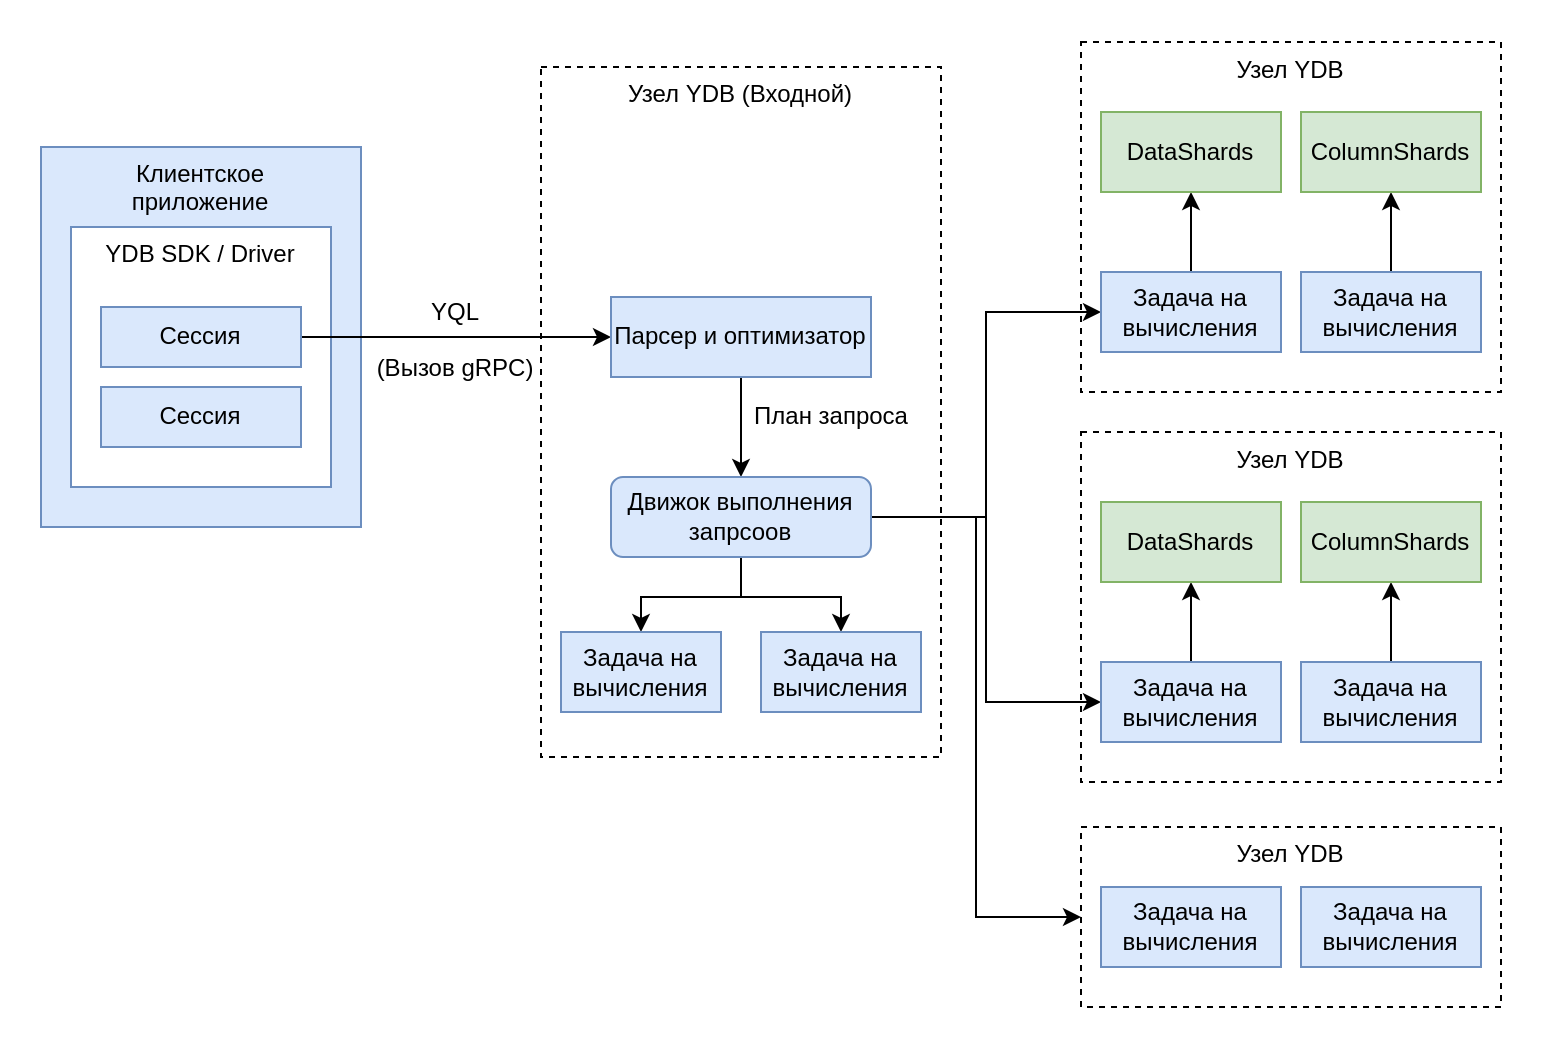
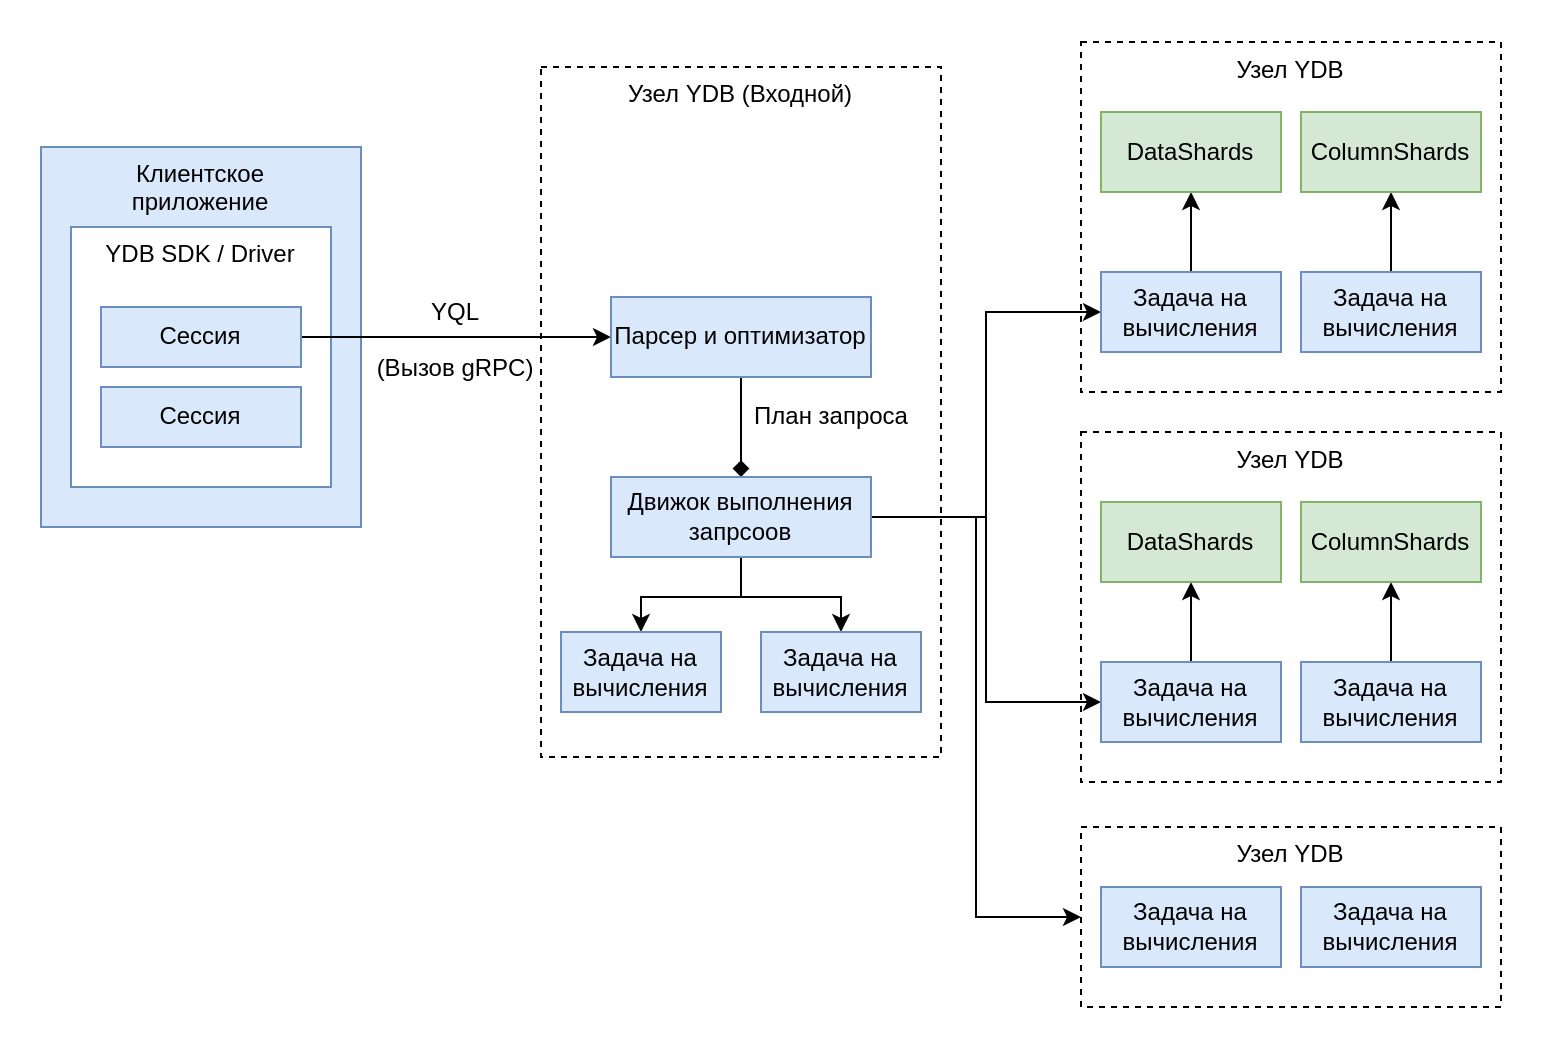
edge "Парсер и оптимизатор" -> "Движок выполнения запрсоов": arrowhead classic -> diamond
node "Движок выполнения запрсоов": shape rounded rectangle -> rectangle
